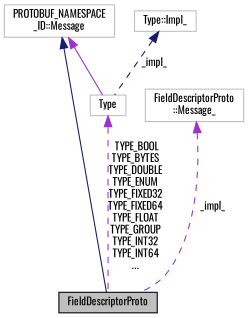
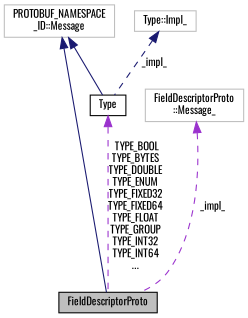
edge "Type" -> "PROTOBUF_NAMESPACE _ID::Message": color darkorchid3 -> midnightblue
node "Type": color grey75 -> black
